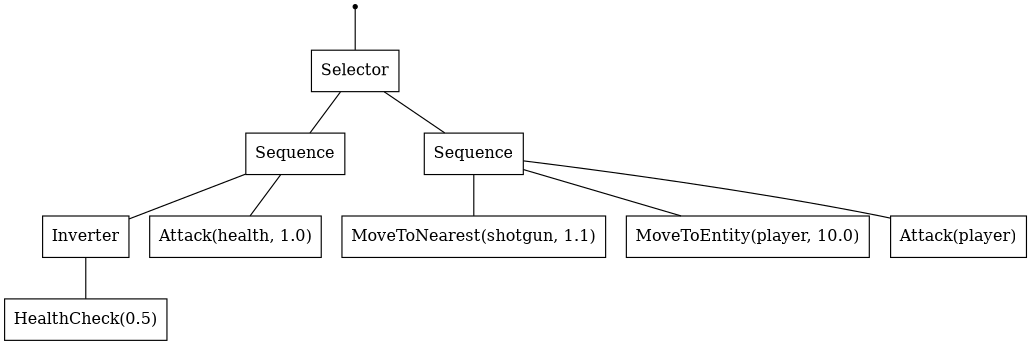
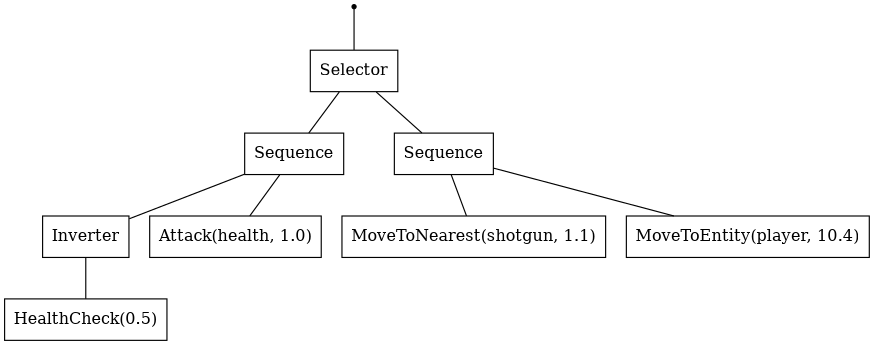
node "MoveToEntity(player, 10.0)": label "MoveToEntity(player, 10.0)" -> "MoveToEntity(player, 10.4)"
node "Attack(player)": removed
